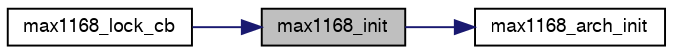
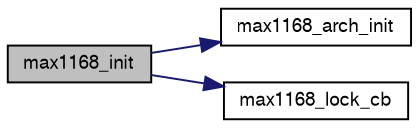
edge "max1168_lock_cb" -> "max1168_init": reversed
